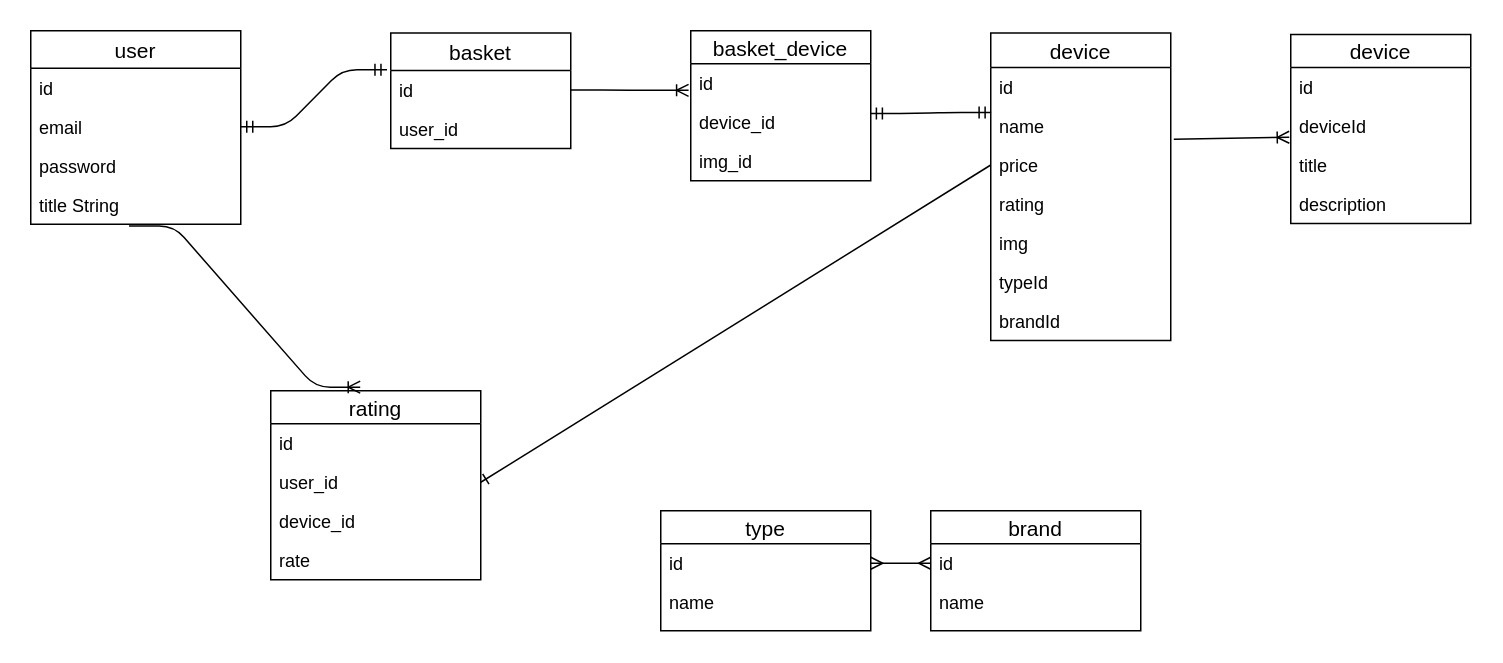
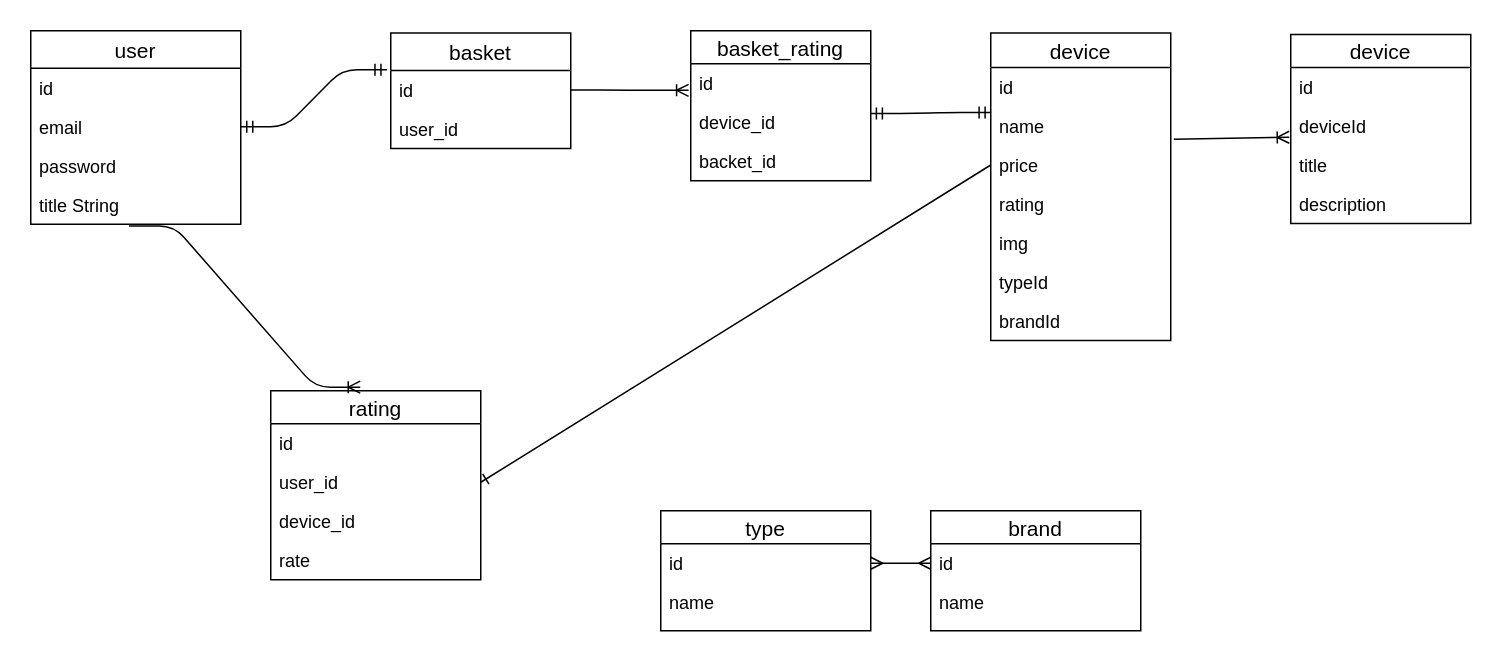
node "basket_device": label "basket_device" -> "basket_rating"
node "img_id": label "img_id" -> "backet_id"
